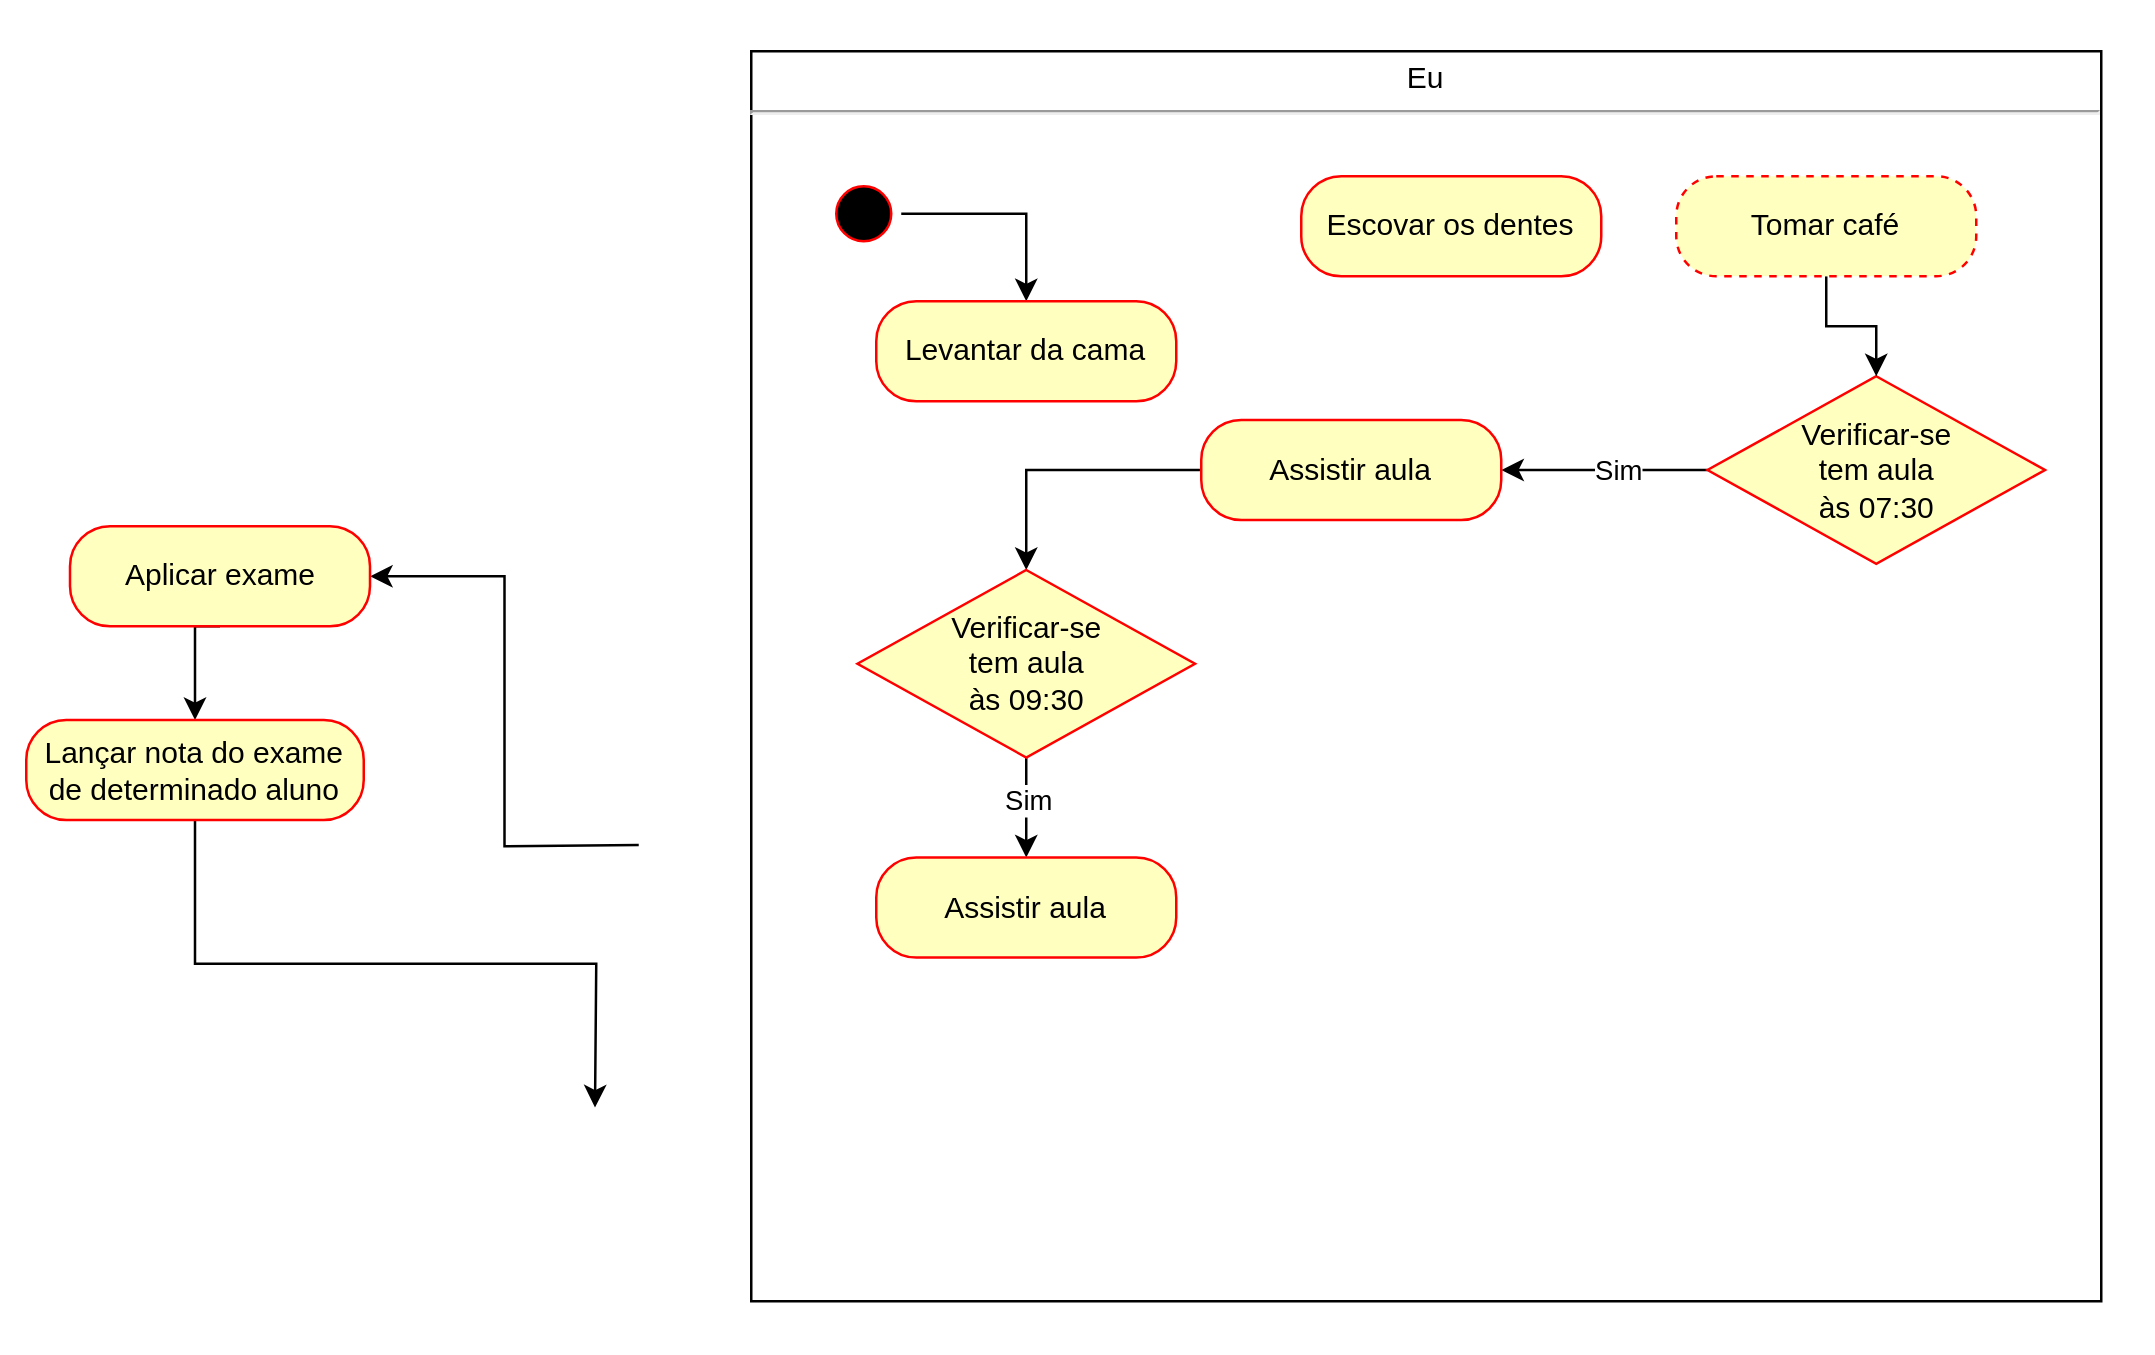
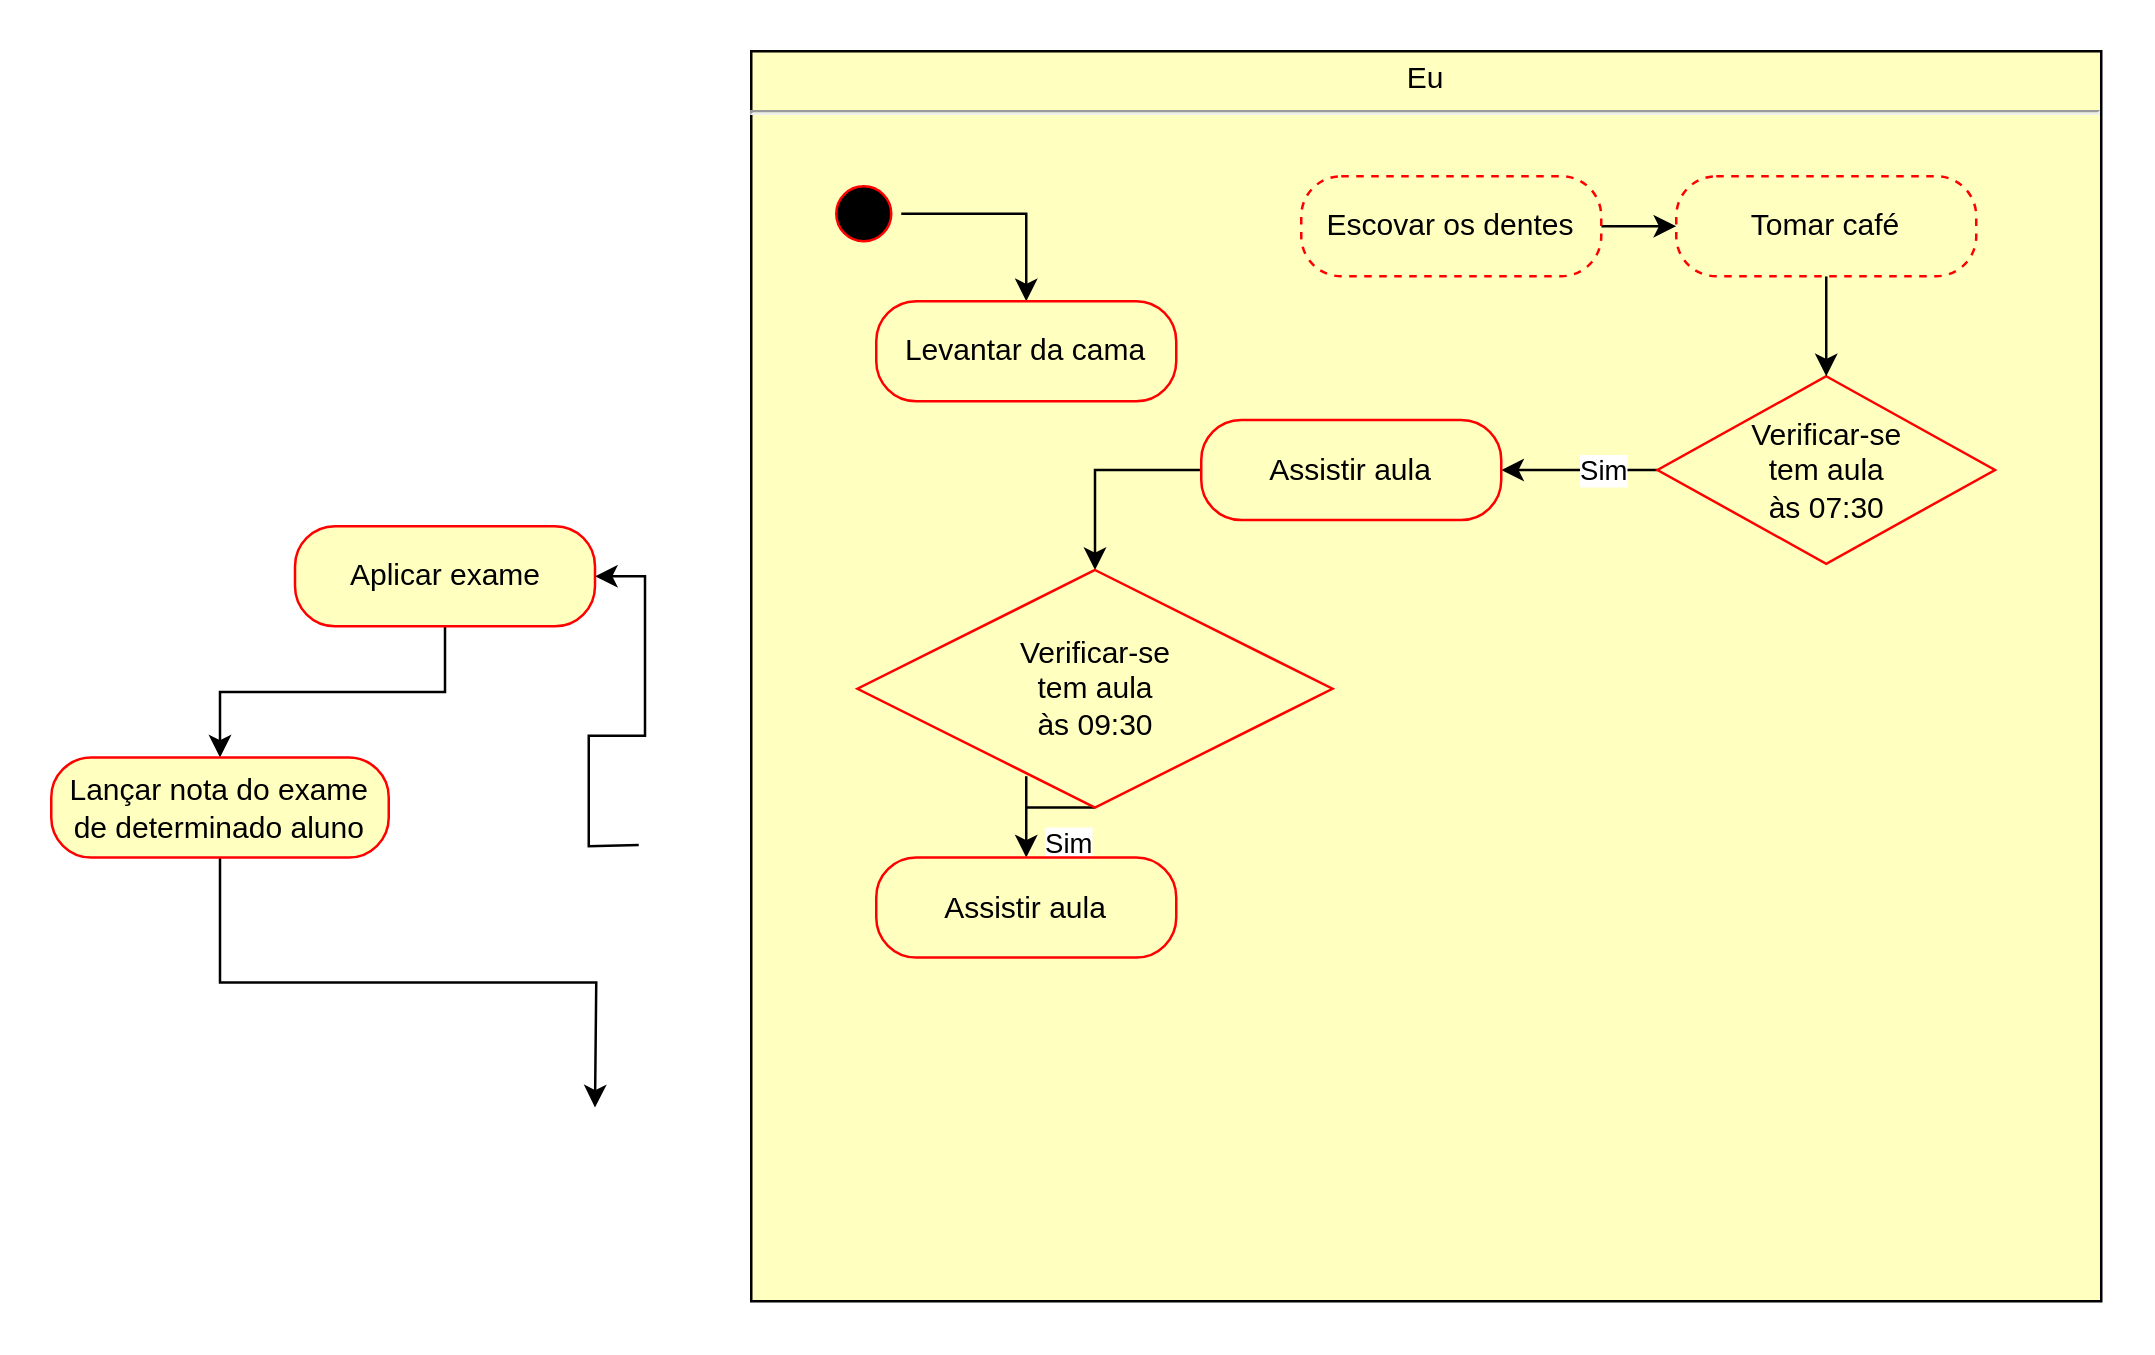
node "Escovar os dentes": style solid -> dashed
edge "Escovar os dentes" -> "Tomar café": added
node "Verificar-se tem aula às 07:30": moved (1876, 470) -> (1826, 470)
node "Aplicar exame": moved (220, 576) -> (445, 576)
node "Verificar-se tem aula às 09:30": size 338x188 -> 475x238
node "Eu": fillcolor #ffffff -> #ffffc0
node "Lançar nota do exame de determinado aluno": moved (195, 770) -> (220, 808)
